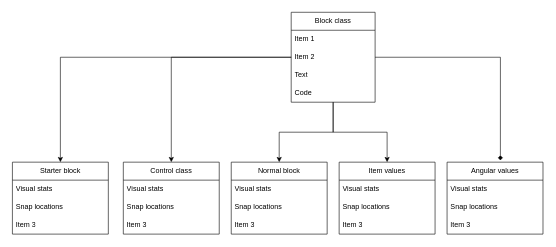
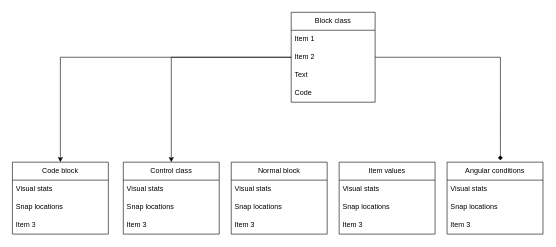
edge "Block class" -> "Normal block": removed
edge "Block class" -> "Item values": removed
node "Starter block": label "Starter block" -> "Code block"
node "Angular values": label "Angular values" -> "Angular conditions"
